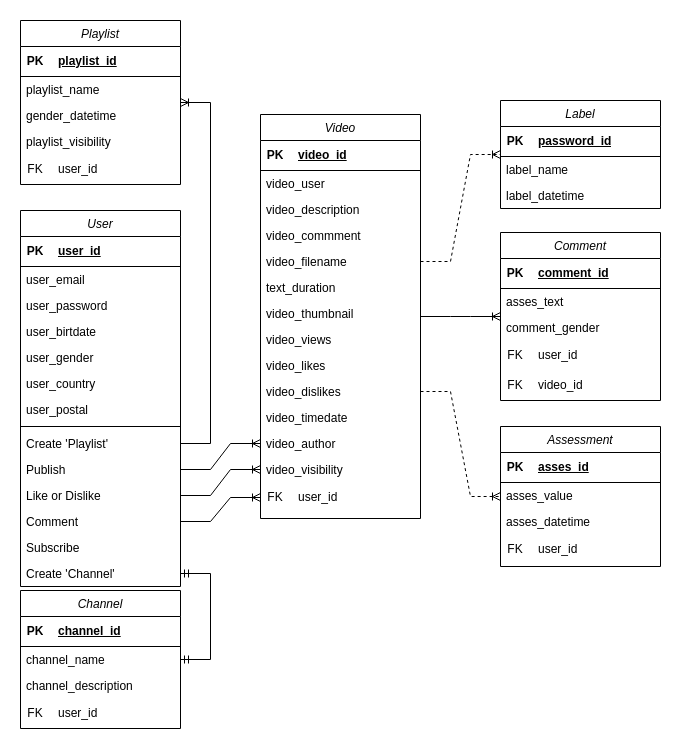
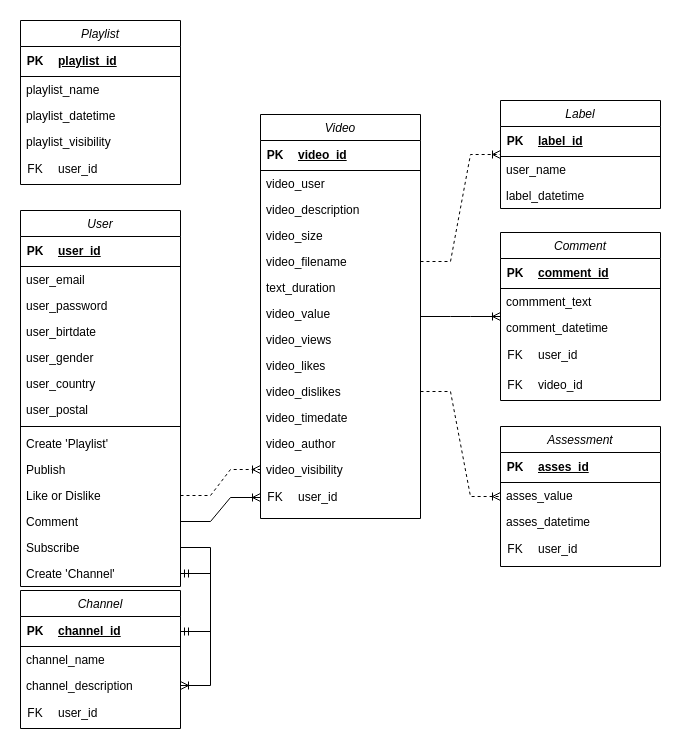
node "gender_datetime": label "gender_datetime" -> "playlist_datetime"
node "password_id": label "password_id" -> "label_id"
node "label_name": label "label_name" -> "user_name"
node "video_commment": label "video_commment" -> "video_size"
edge "Create 'Playlist'" -> "Playlist": removed
node "asses_text": label "asses_text" -> "commment_text"
node "video_thumbnail": label "video_thumbnail" -> "video_value"
node "comment_gender": label "comment_gender" -> "comment_datetime"
edge "Publish" -> "video_author": removed
edge "Like or Dislike" -> "video_visibility": style solid -> dashed
edge "Create 'Channel'" -- "Channel": now "Create 'Channel'" -- "channel_id"
edge "Subscribe" -> "channel_description": added
